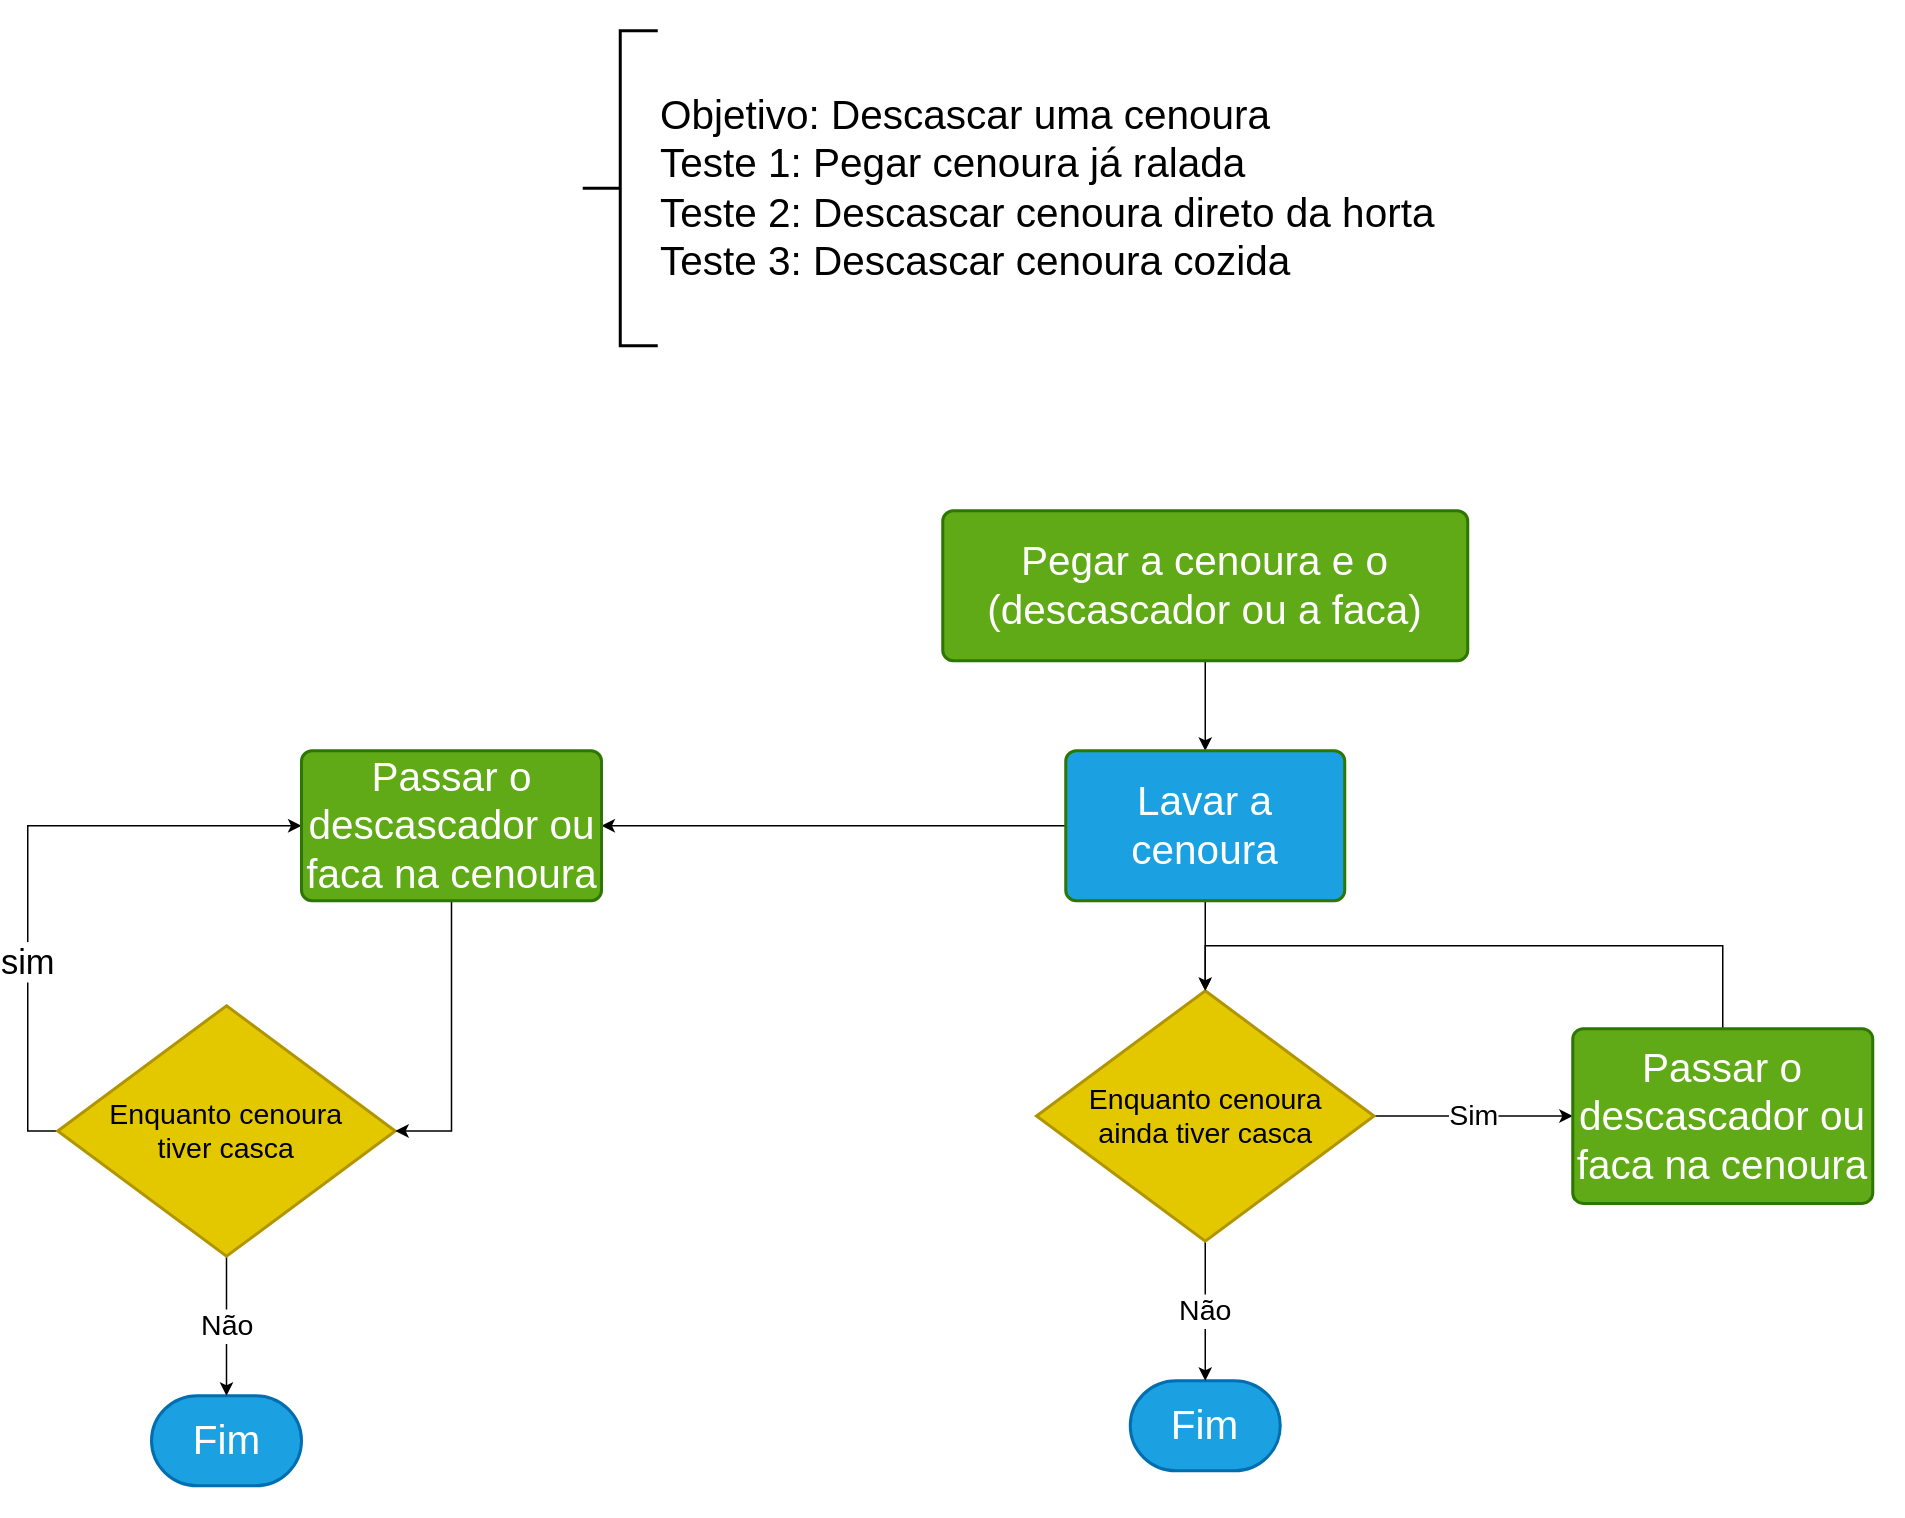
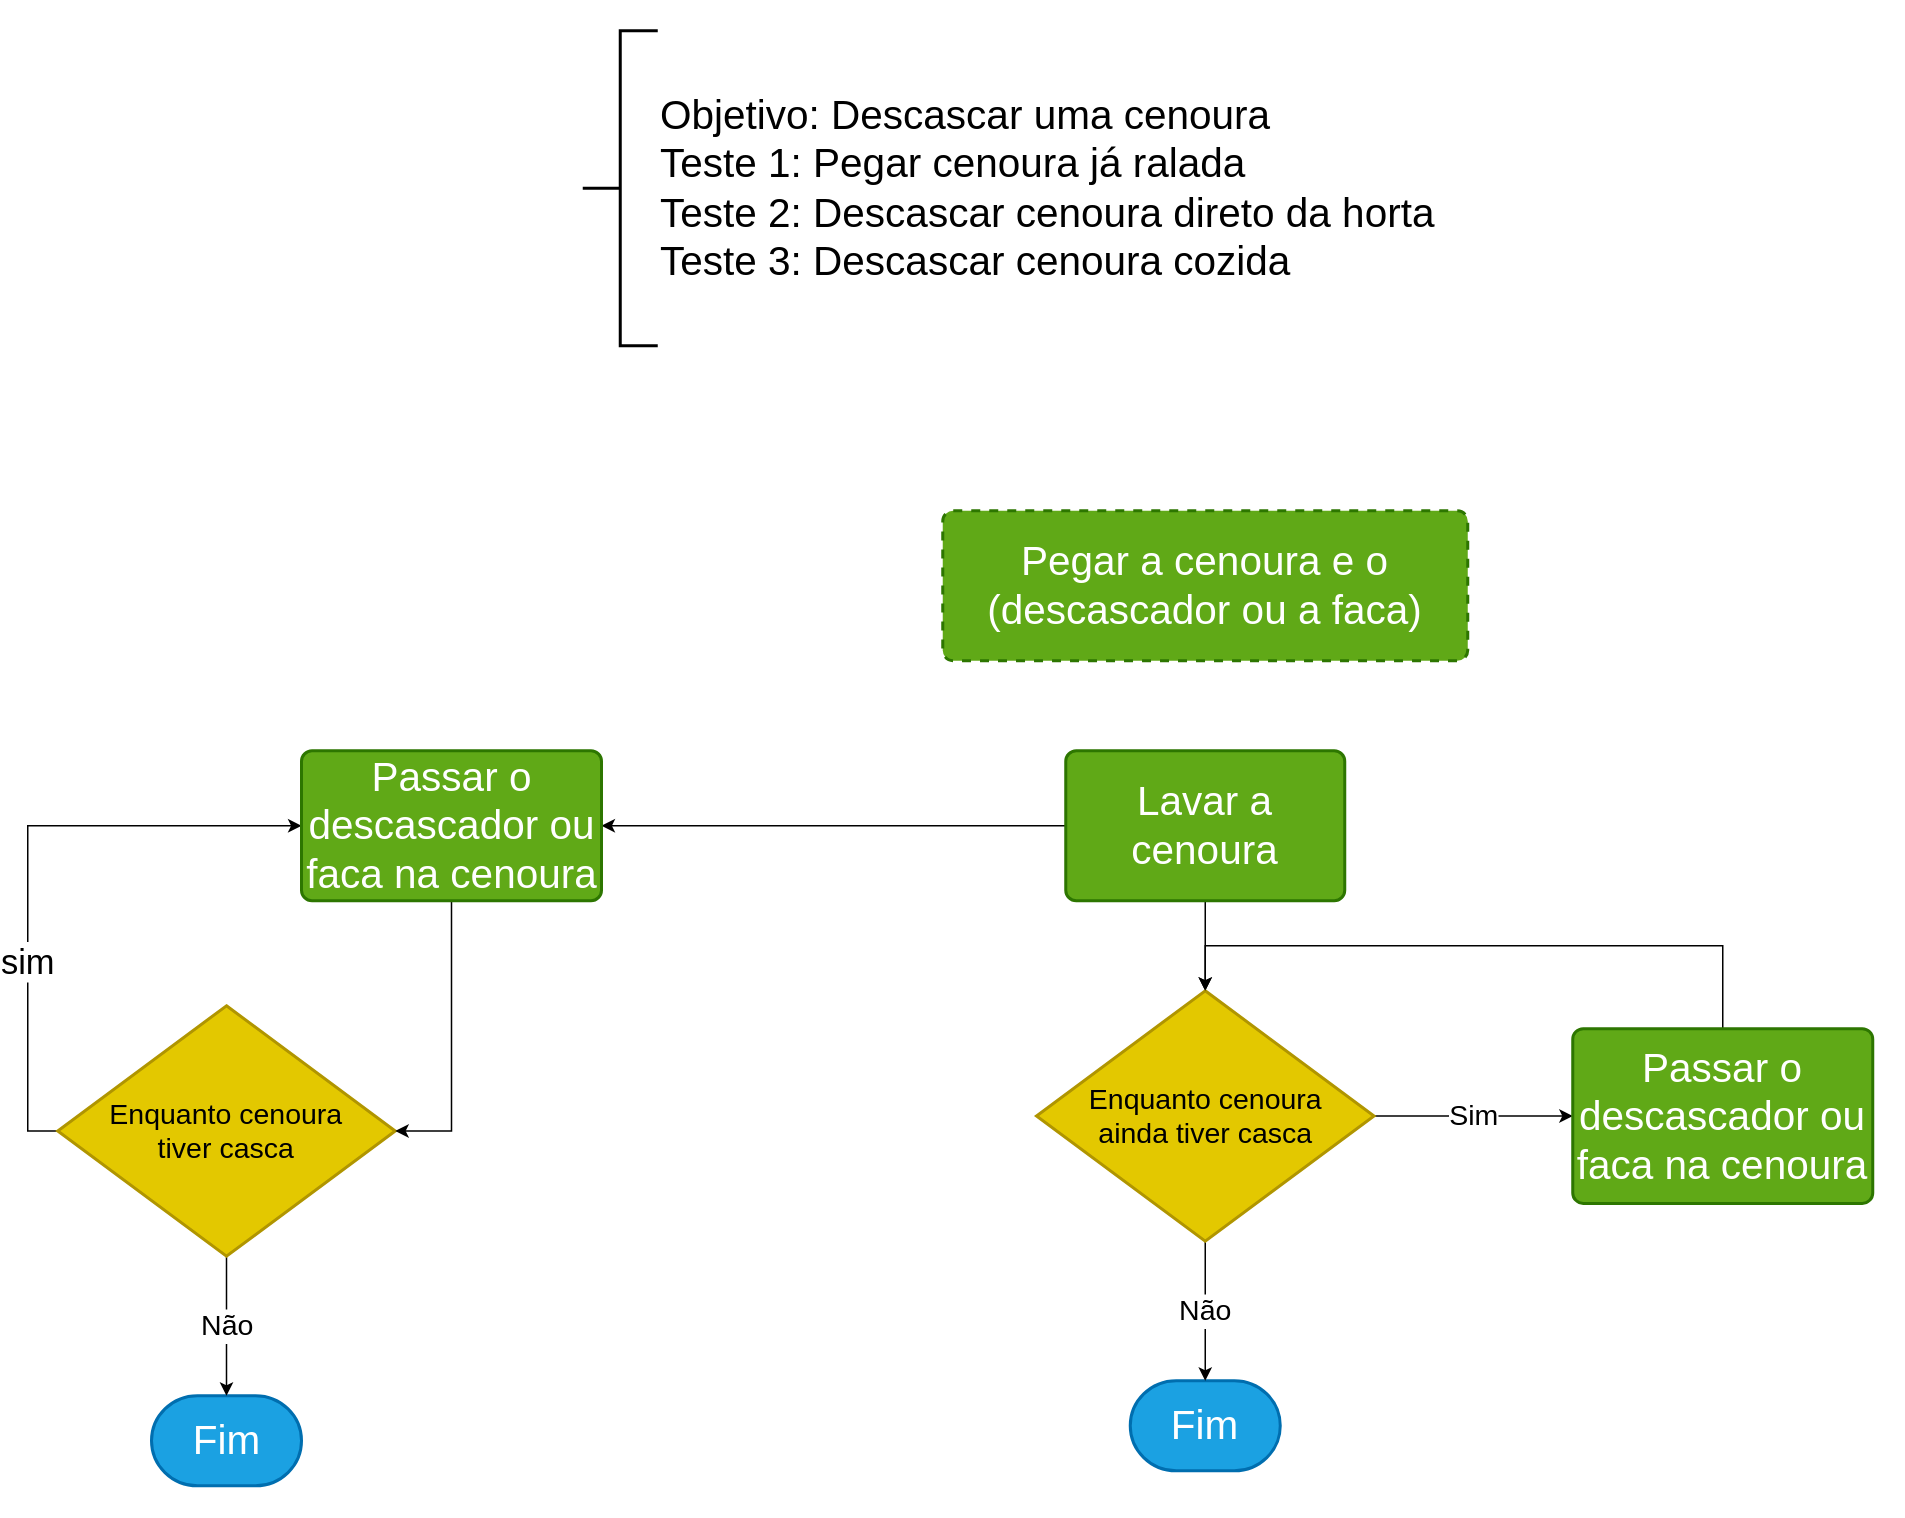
node "Pegar a cenoura e o (descascador ou a faca)": style solid -> dashed
edge "Pegar a cenoura e o (descascador ou a faca)" -> "Lavar a cenoura": removed
node "Lavar a cenoura": fillcolor #1ba1e2 -> #60a917
edge "Lavar a cenoura" -> "Enquanto cenoura ainda tiver casca": arrowhead open -> classic
